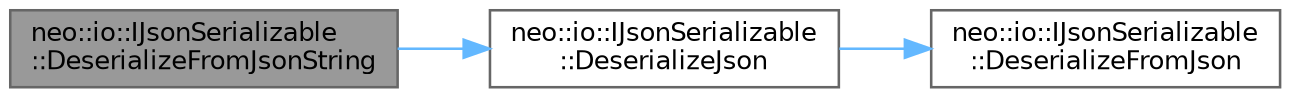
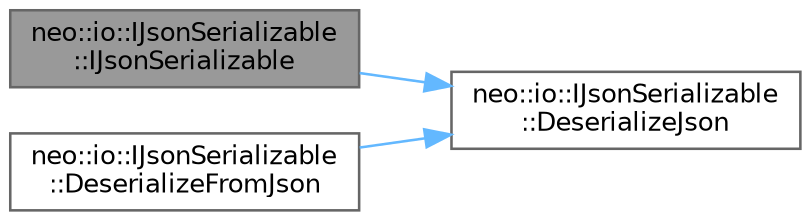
node "neo::io::IJsonSerializable ::DeserializeFromJsonString": label "neo::io::IJsonSerializable ::DeserializeFromJsonString" -> "neo::io::IJsonSerializable ::IJsonSerializable"
edge "neo::io::IJsonSerializable ::DeserializeJson" -> "neo::io::IJsonSerializable ::DeserializeFromJson": reversed
